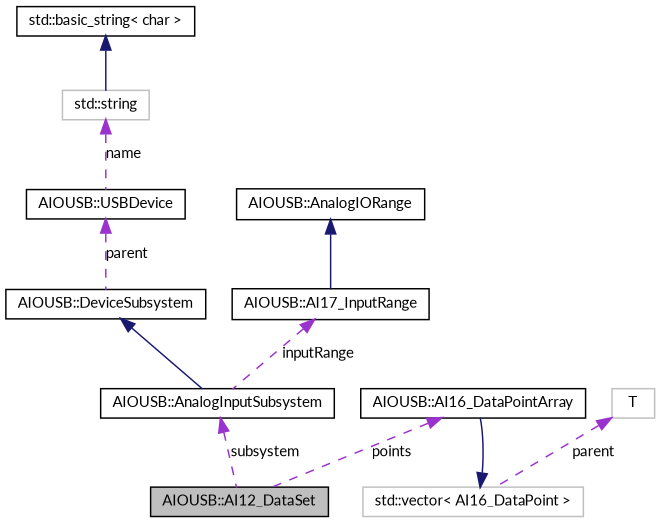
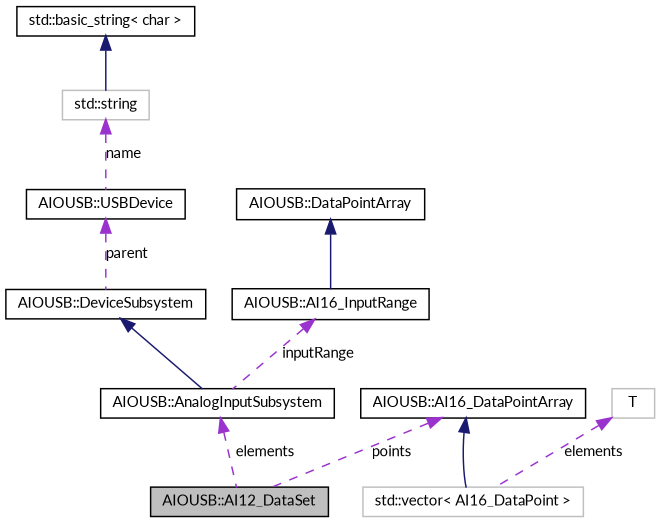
node "AIOUSB::AnalogIORange": label "AIOUSB::AnalogIORange" -> "AIOUSB::DataPointArray"
node "AIOUSB::AI17_InputRange": label "AIOUSB::AI17_InputRange" -> "AIOUSB::AI16_InputRange"
edge "AIOUSB::AI16_DataPointArray" -> "std::vector< AI16_DataPoint >": reversed
edge "AIOUSB::AI12_DataSet" -> "AIOUSB::AnalogInputSubsystem": label "subsystem" -> "elements"
edge "std::vector< AI16_DataPoint >" -> "T": label "parent" -> "elements"
